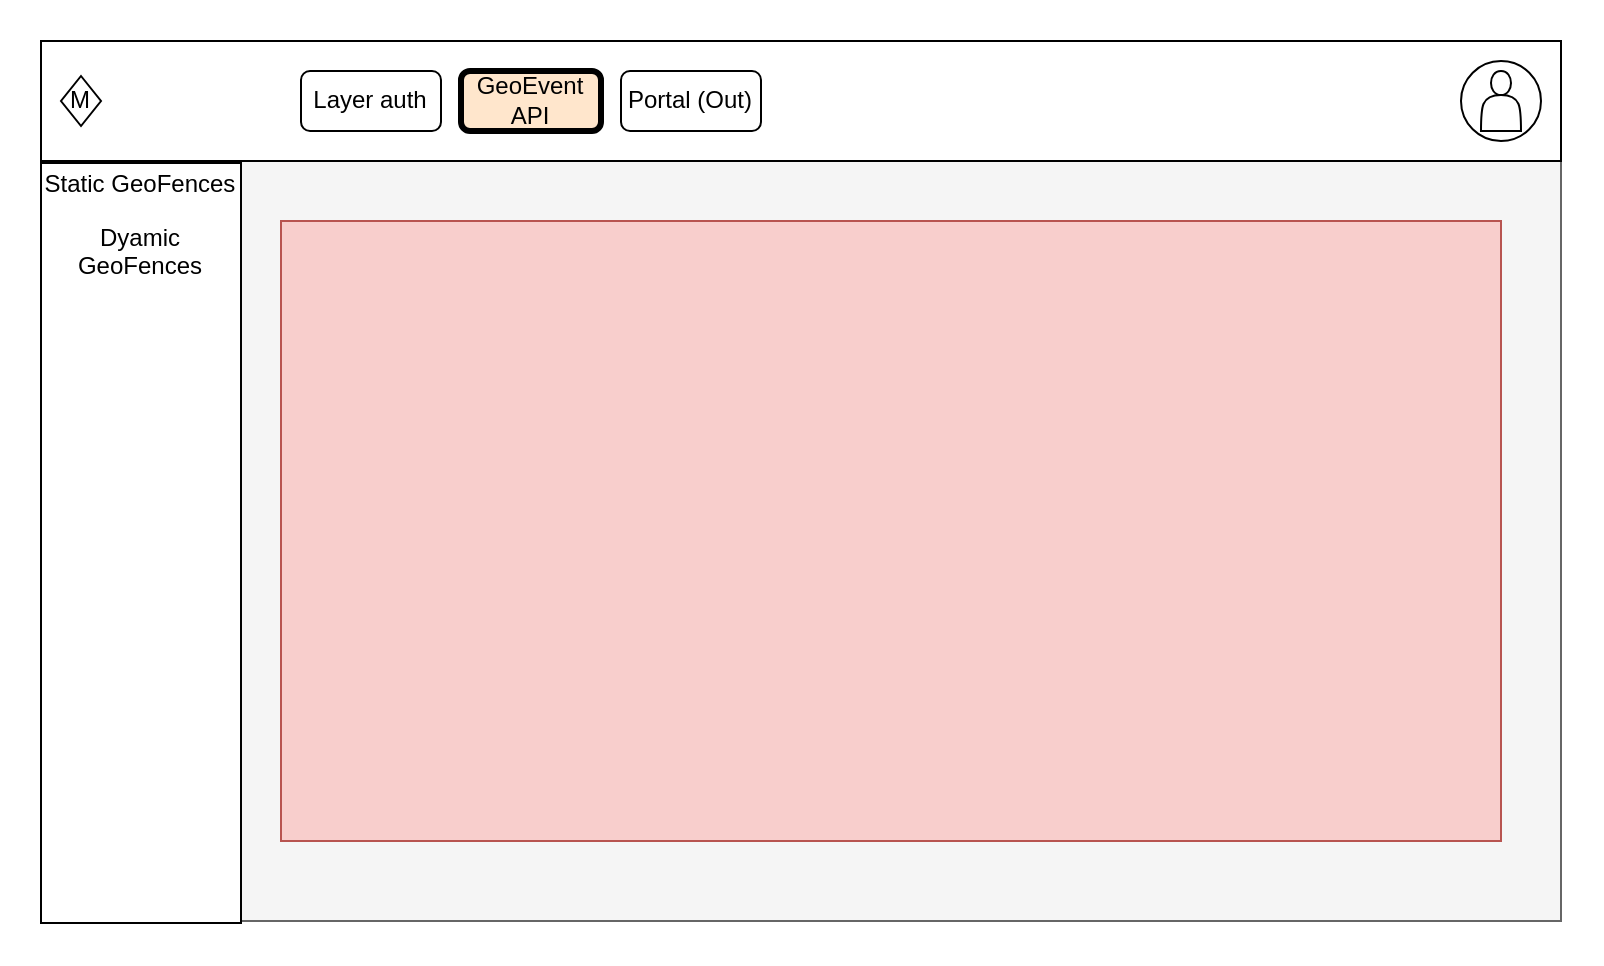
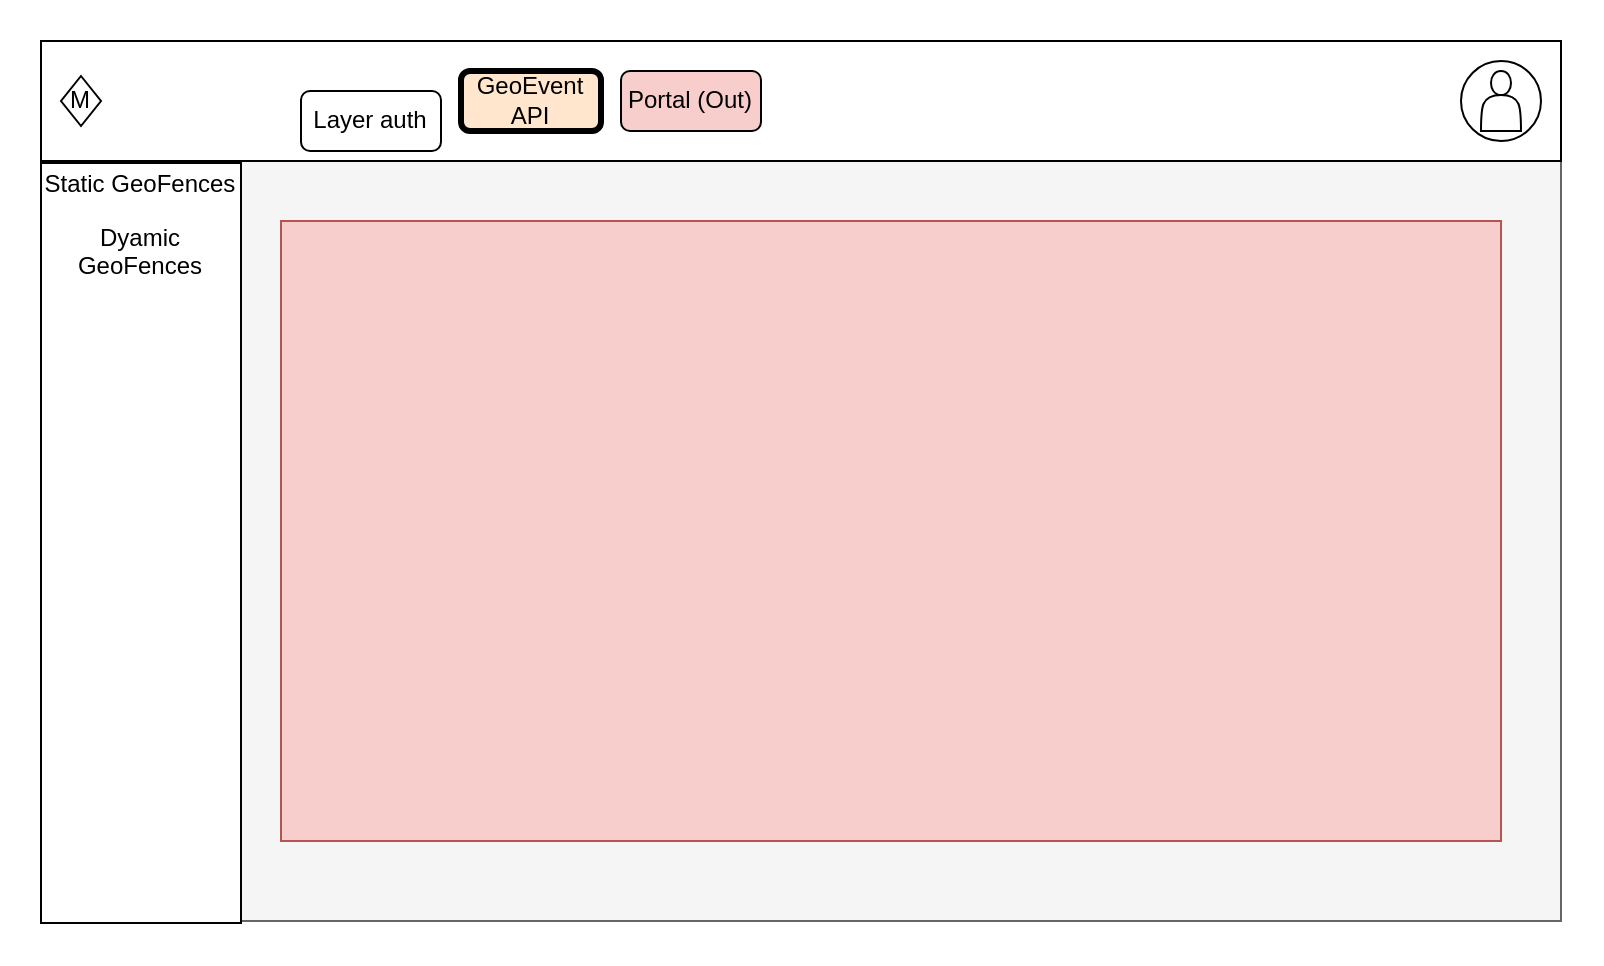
node "Layer auth": moved (371, 101) -> (371, 121)
node "Portal (Out)": fillcolor #ffffff -> #f8cecc
